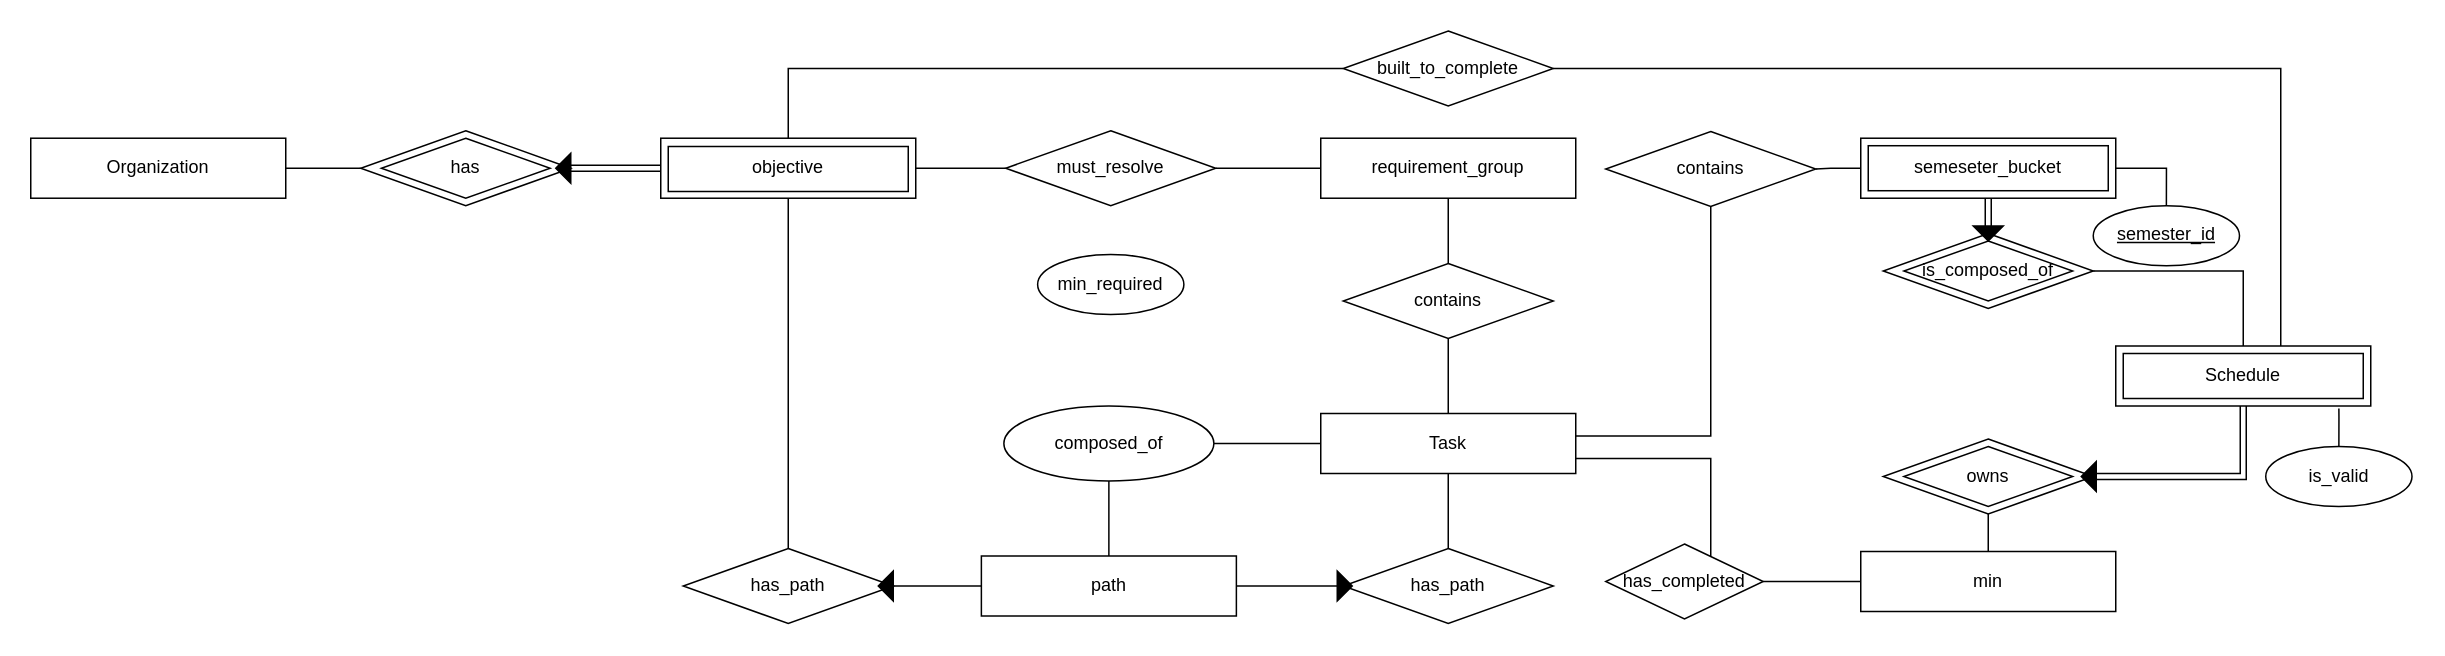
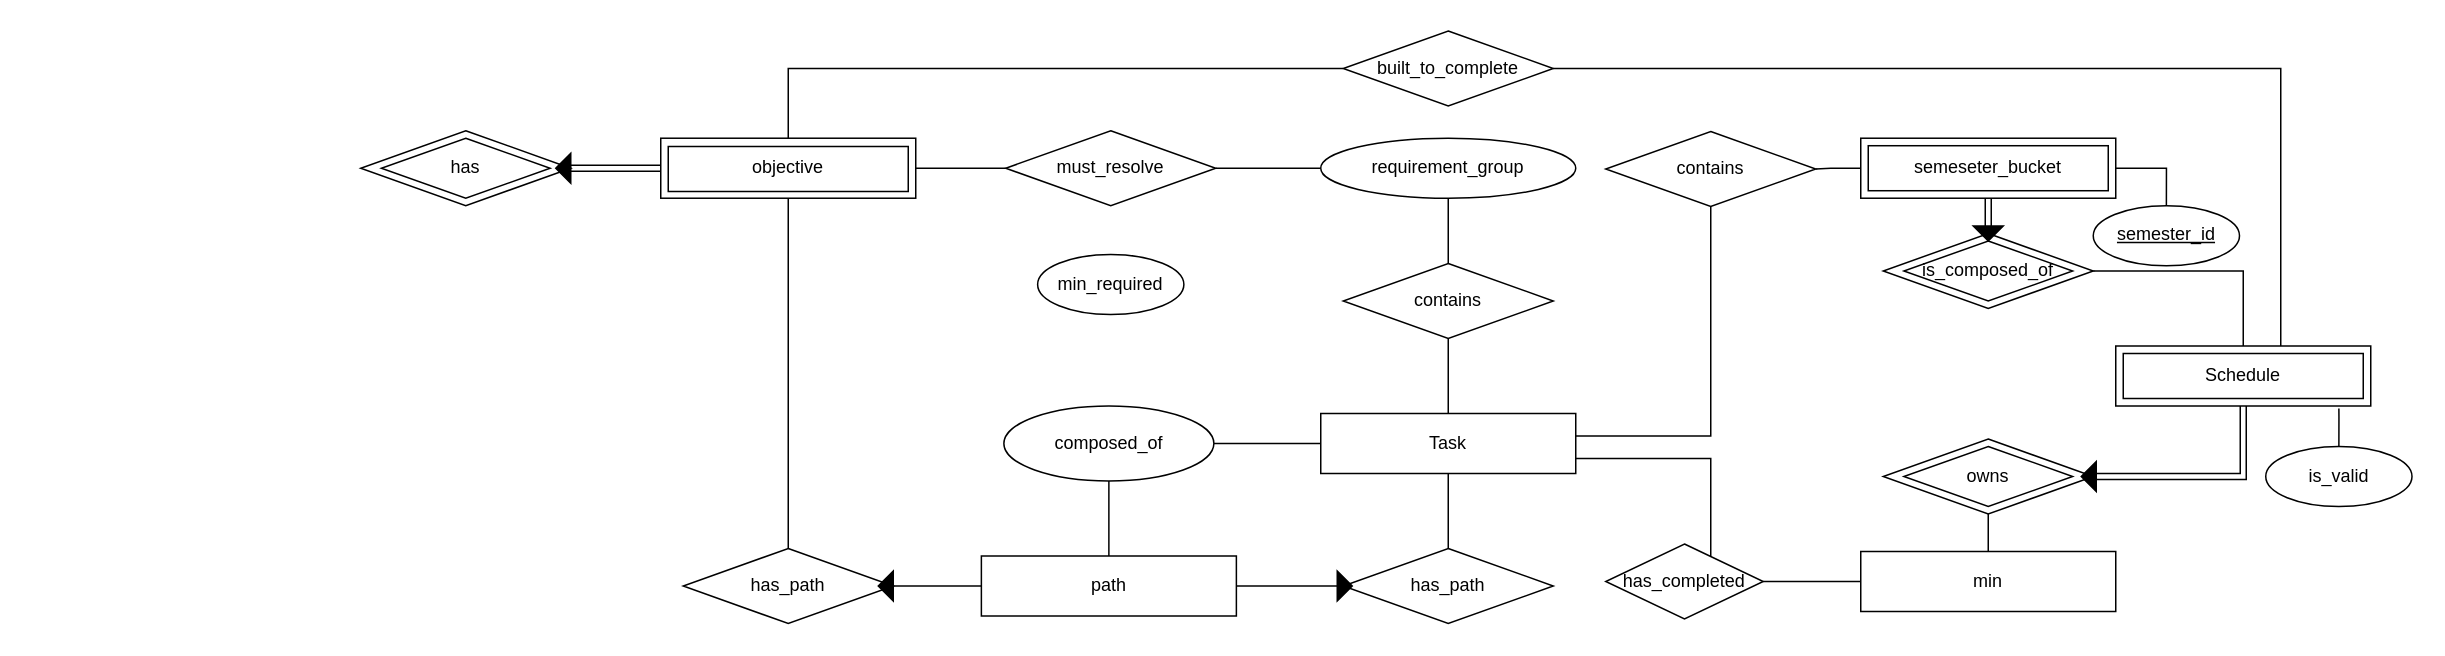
node "Organization": removed
edge "Organization" -- "has": removed
node "requirement_group": shape rectangle -> ellipse
